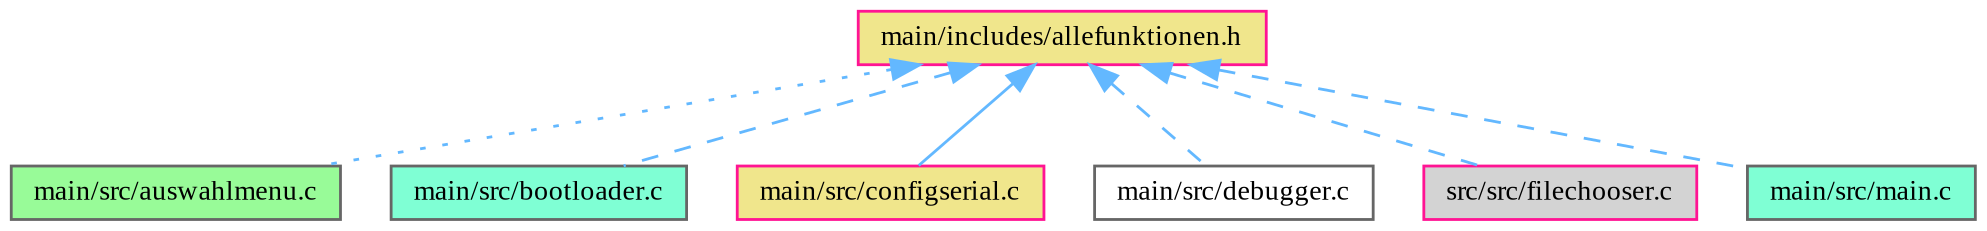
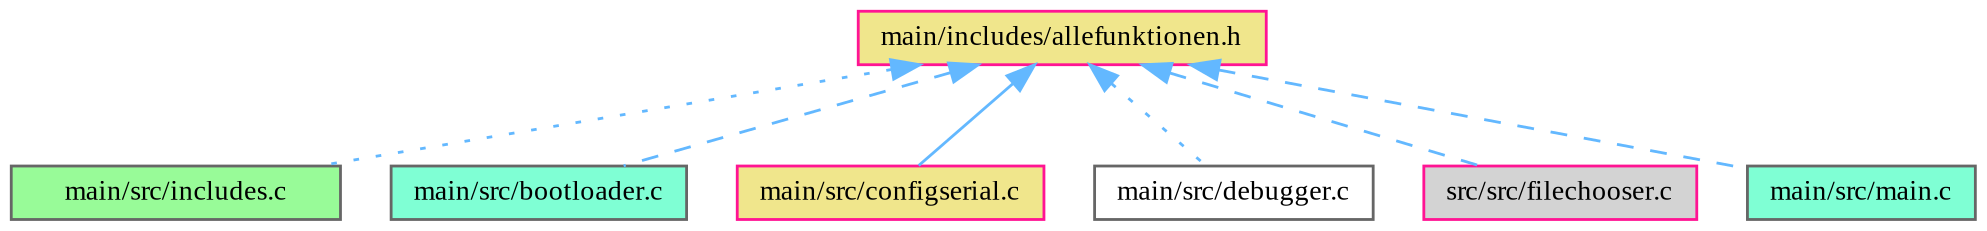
edge "main/src/debugger.c" -> "main/includes/allefunktionen.h": style dashed -> dotted
node "main/src/auswahlmenu.c": label "main/src/auswahlmenu.c" -> "main/src/includes.c"
